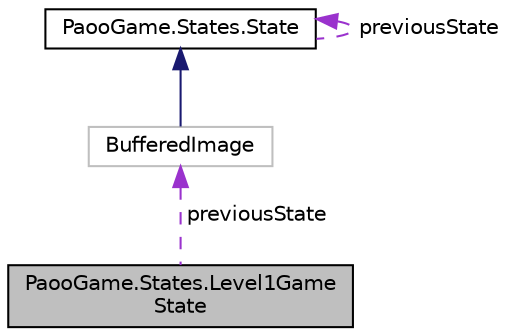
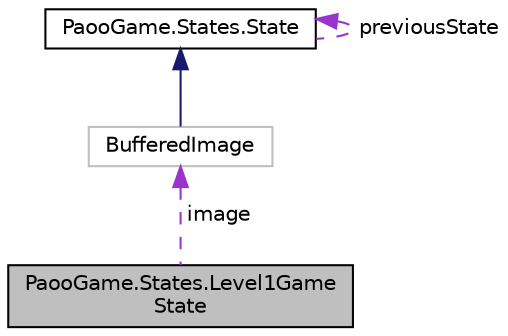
edge "PaooGame.States.Level1Game State" -> "BufferedImage": label " previousState" -> " image"
